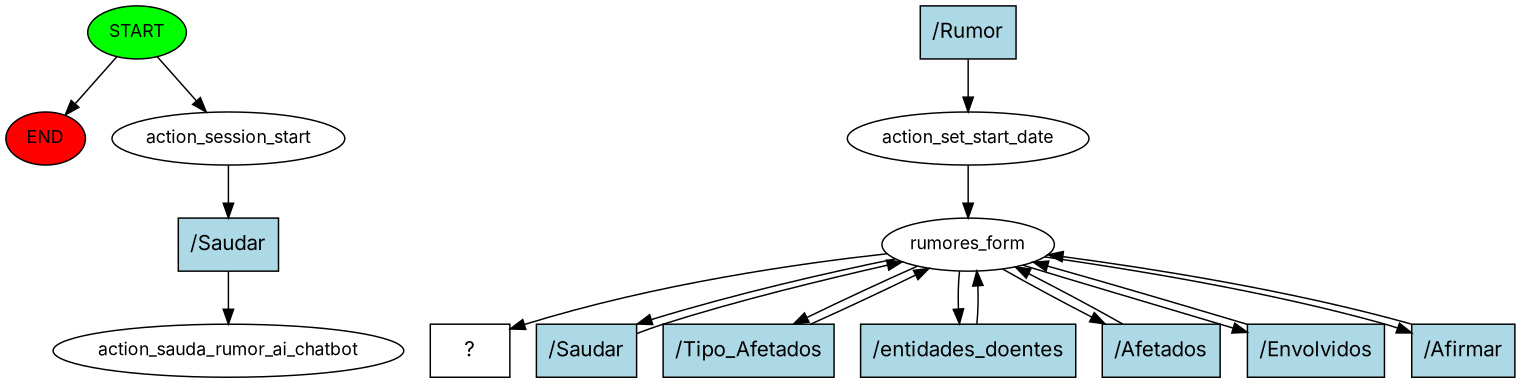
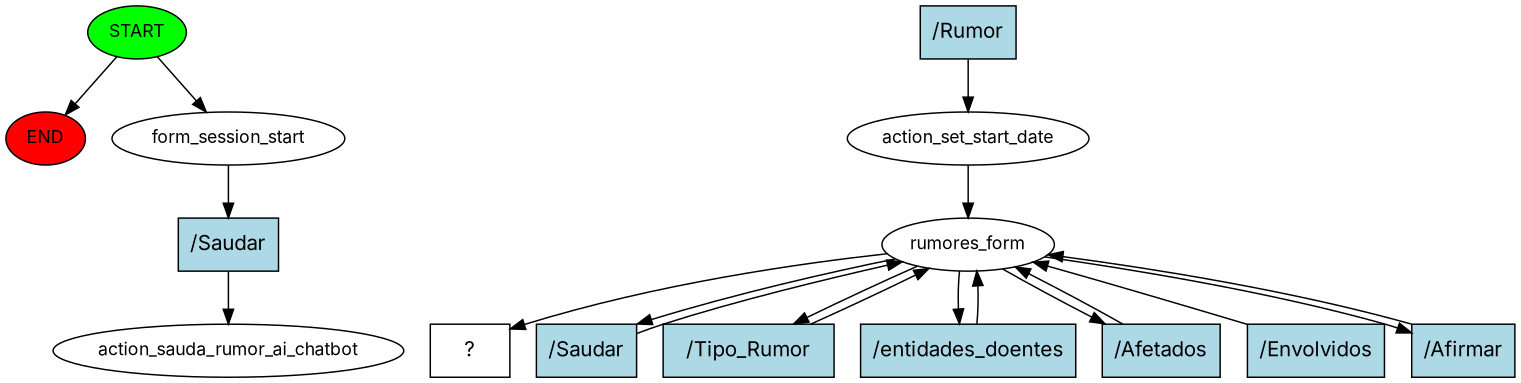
node "action_session_start": label "action_session_start" -> "form_session_start"
edge "rumores_form" -> "/Envolvidos": removed
node "/Tipo_Afetados": label "/Tipo_Afetados" -> "/Tipo_Rumor"
